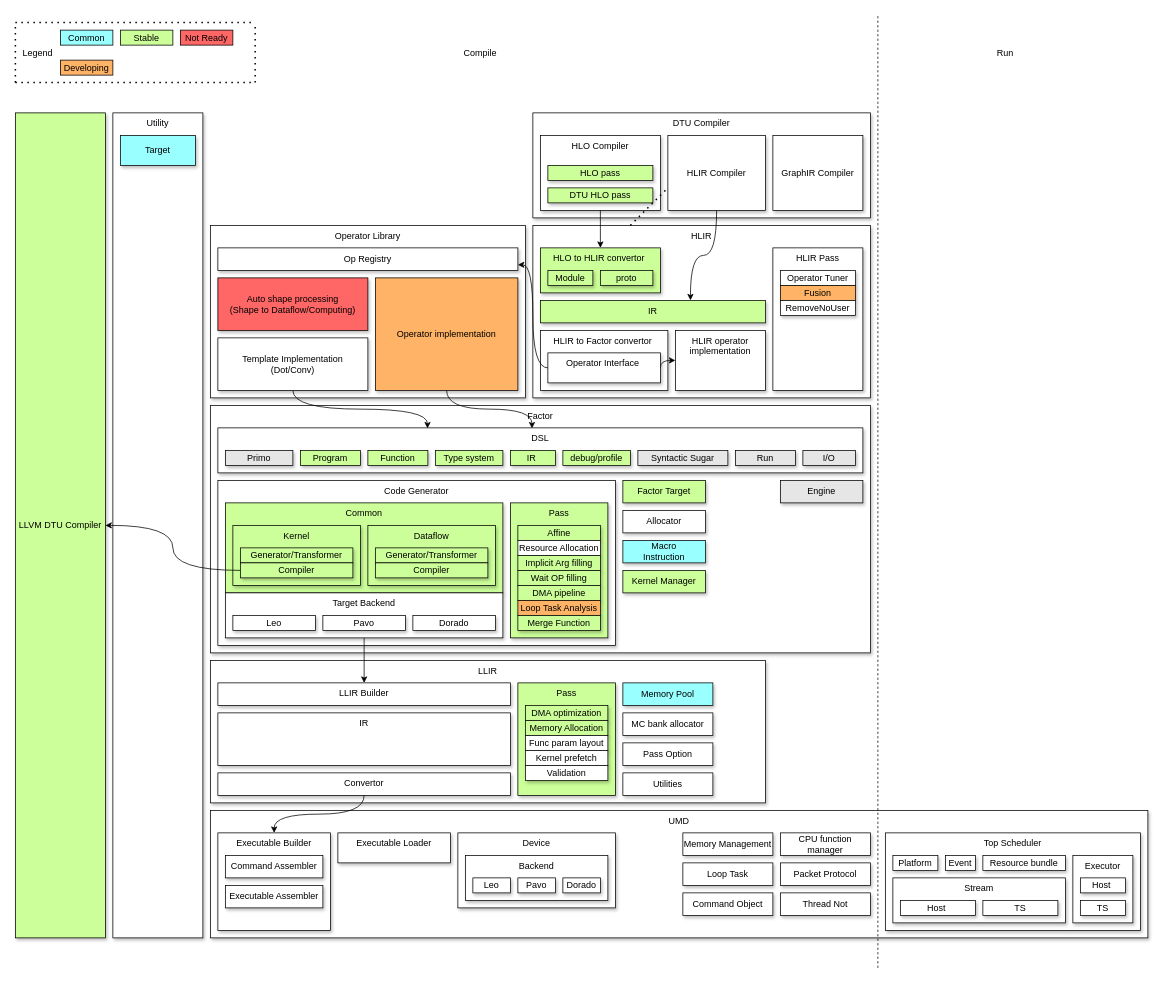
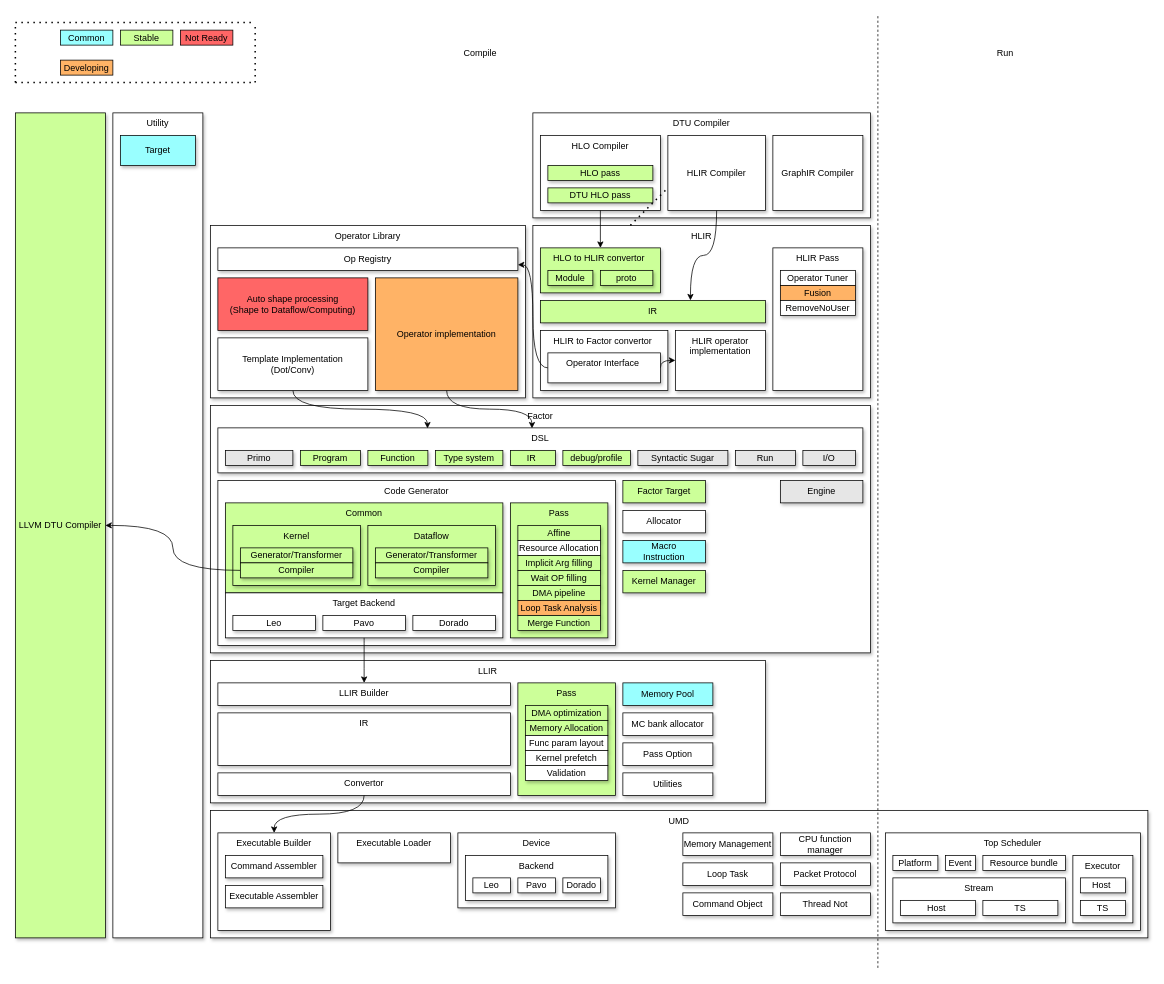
node "Legend": removed
